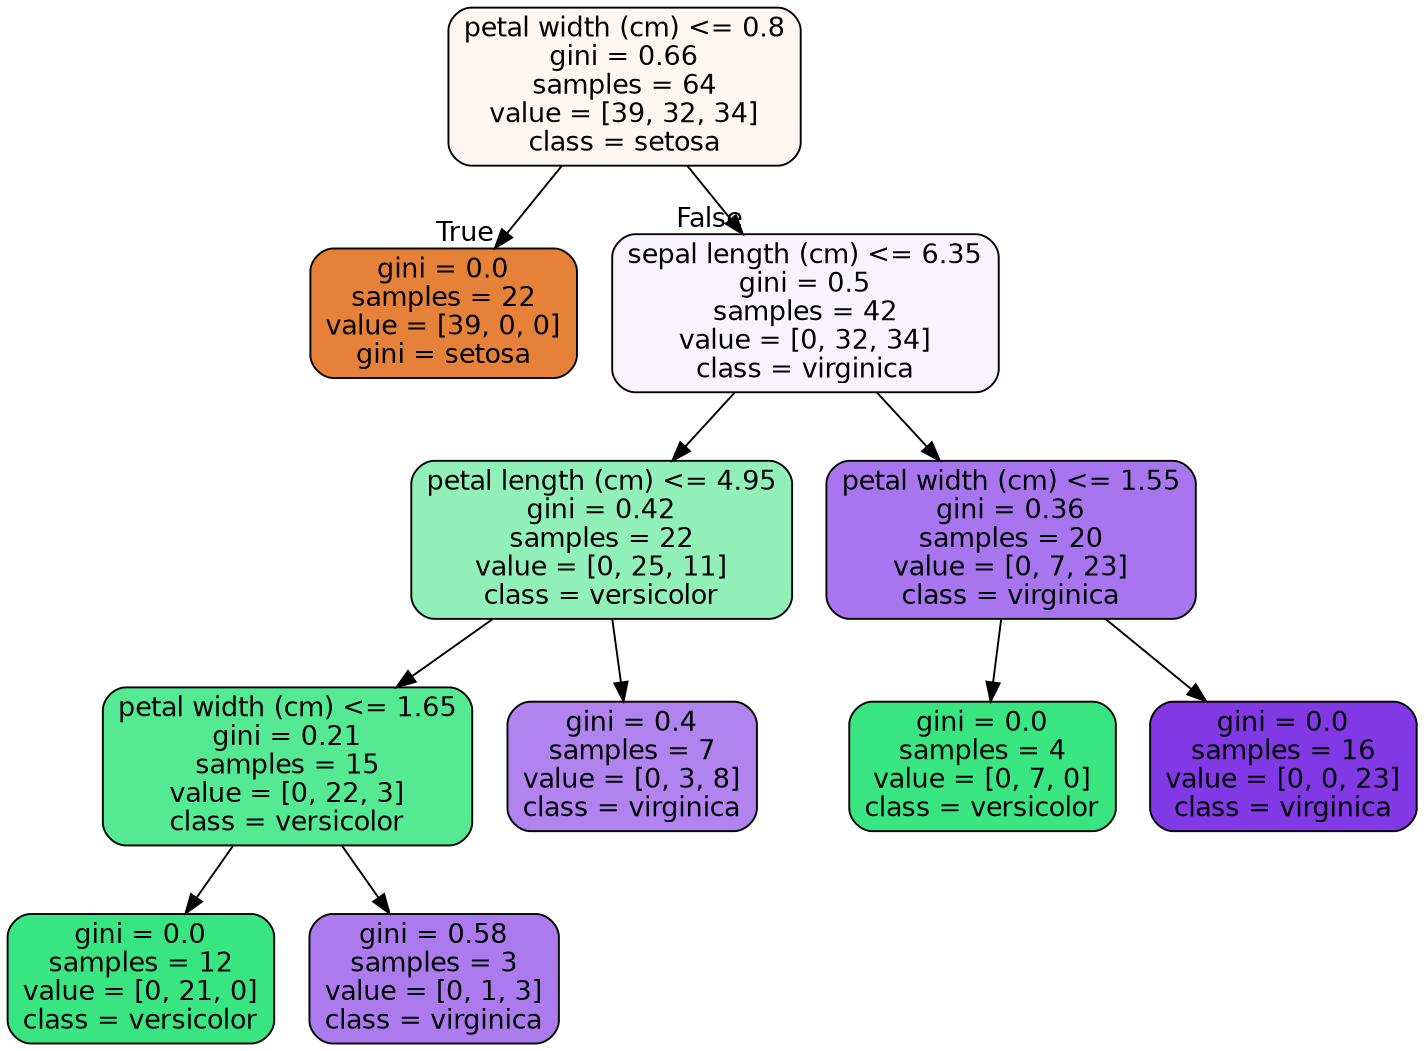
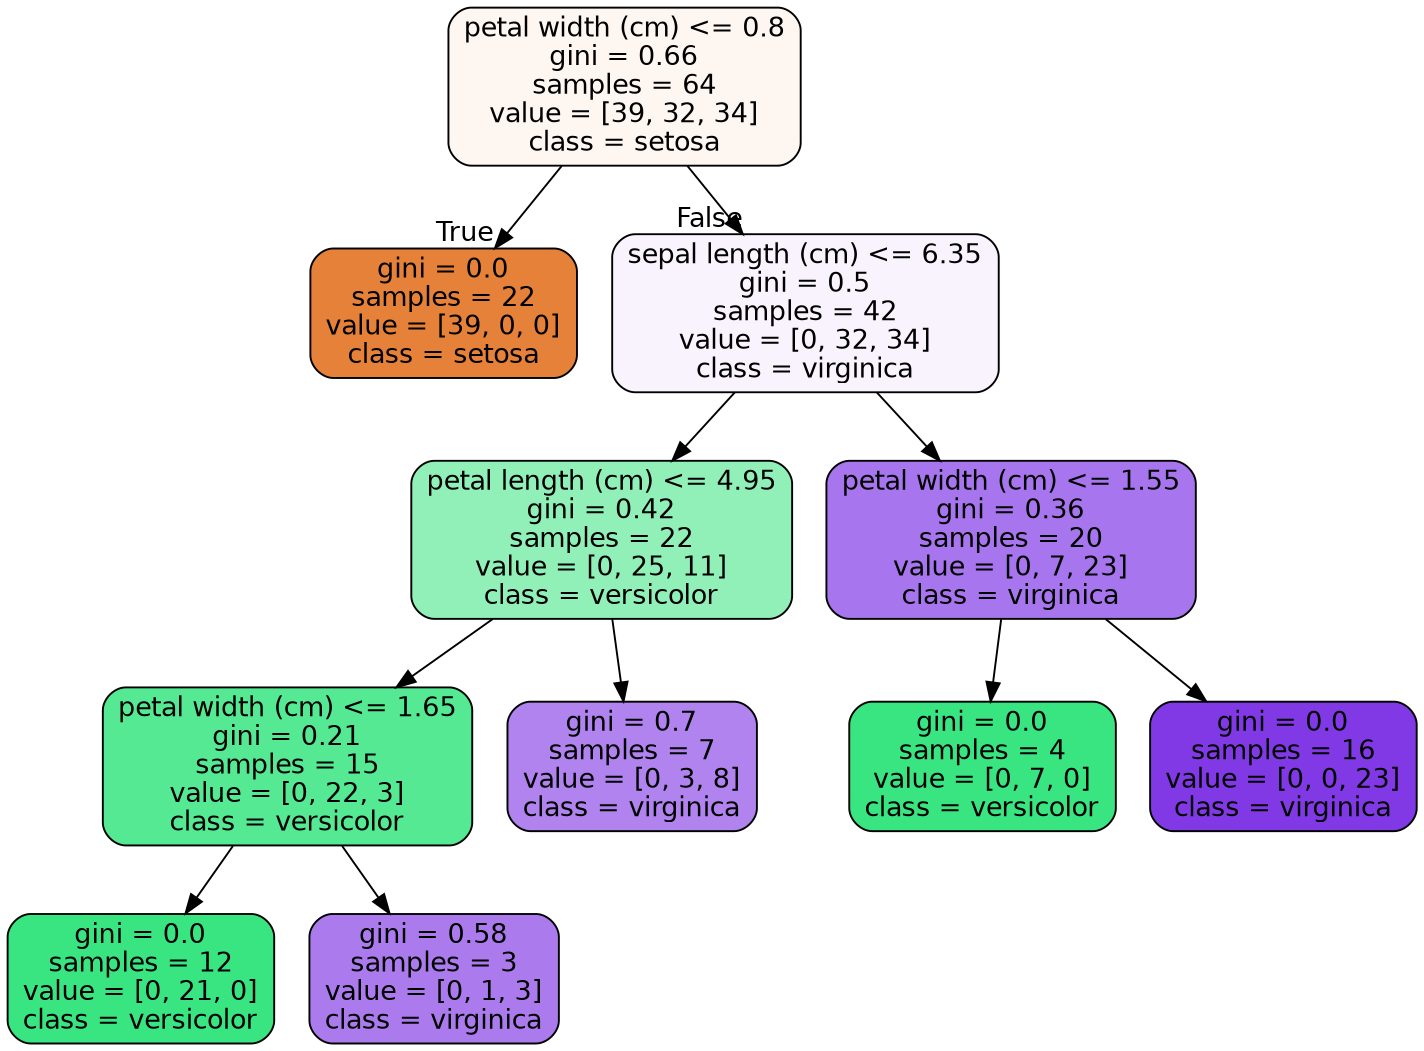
node "gini = 0.0 samples = 22 value = [39, 0, 0] gini = setosa": label "gini = 0.0 samples = 22 value = [39, 0, 0] gini = setosa" -> "gini = 0.0 samples = 22 value = [39, 0, 0] class = setosa"
node "gini = 0.4 samples = 7 value = [0, 3, 8] class = virginica": label "gini = 0.4 samples = 7 value = [0, 3, 8] class = virginica" -> "gini = 0.7 samples = 7 value = [0, 3, 8] class = virginica"
